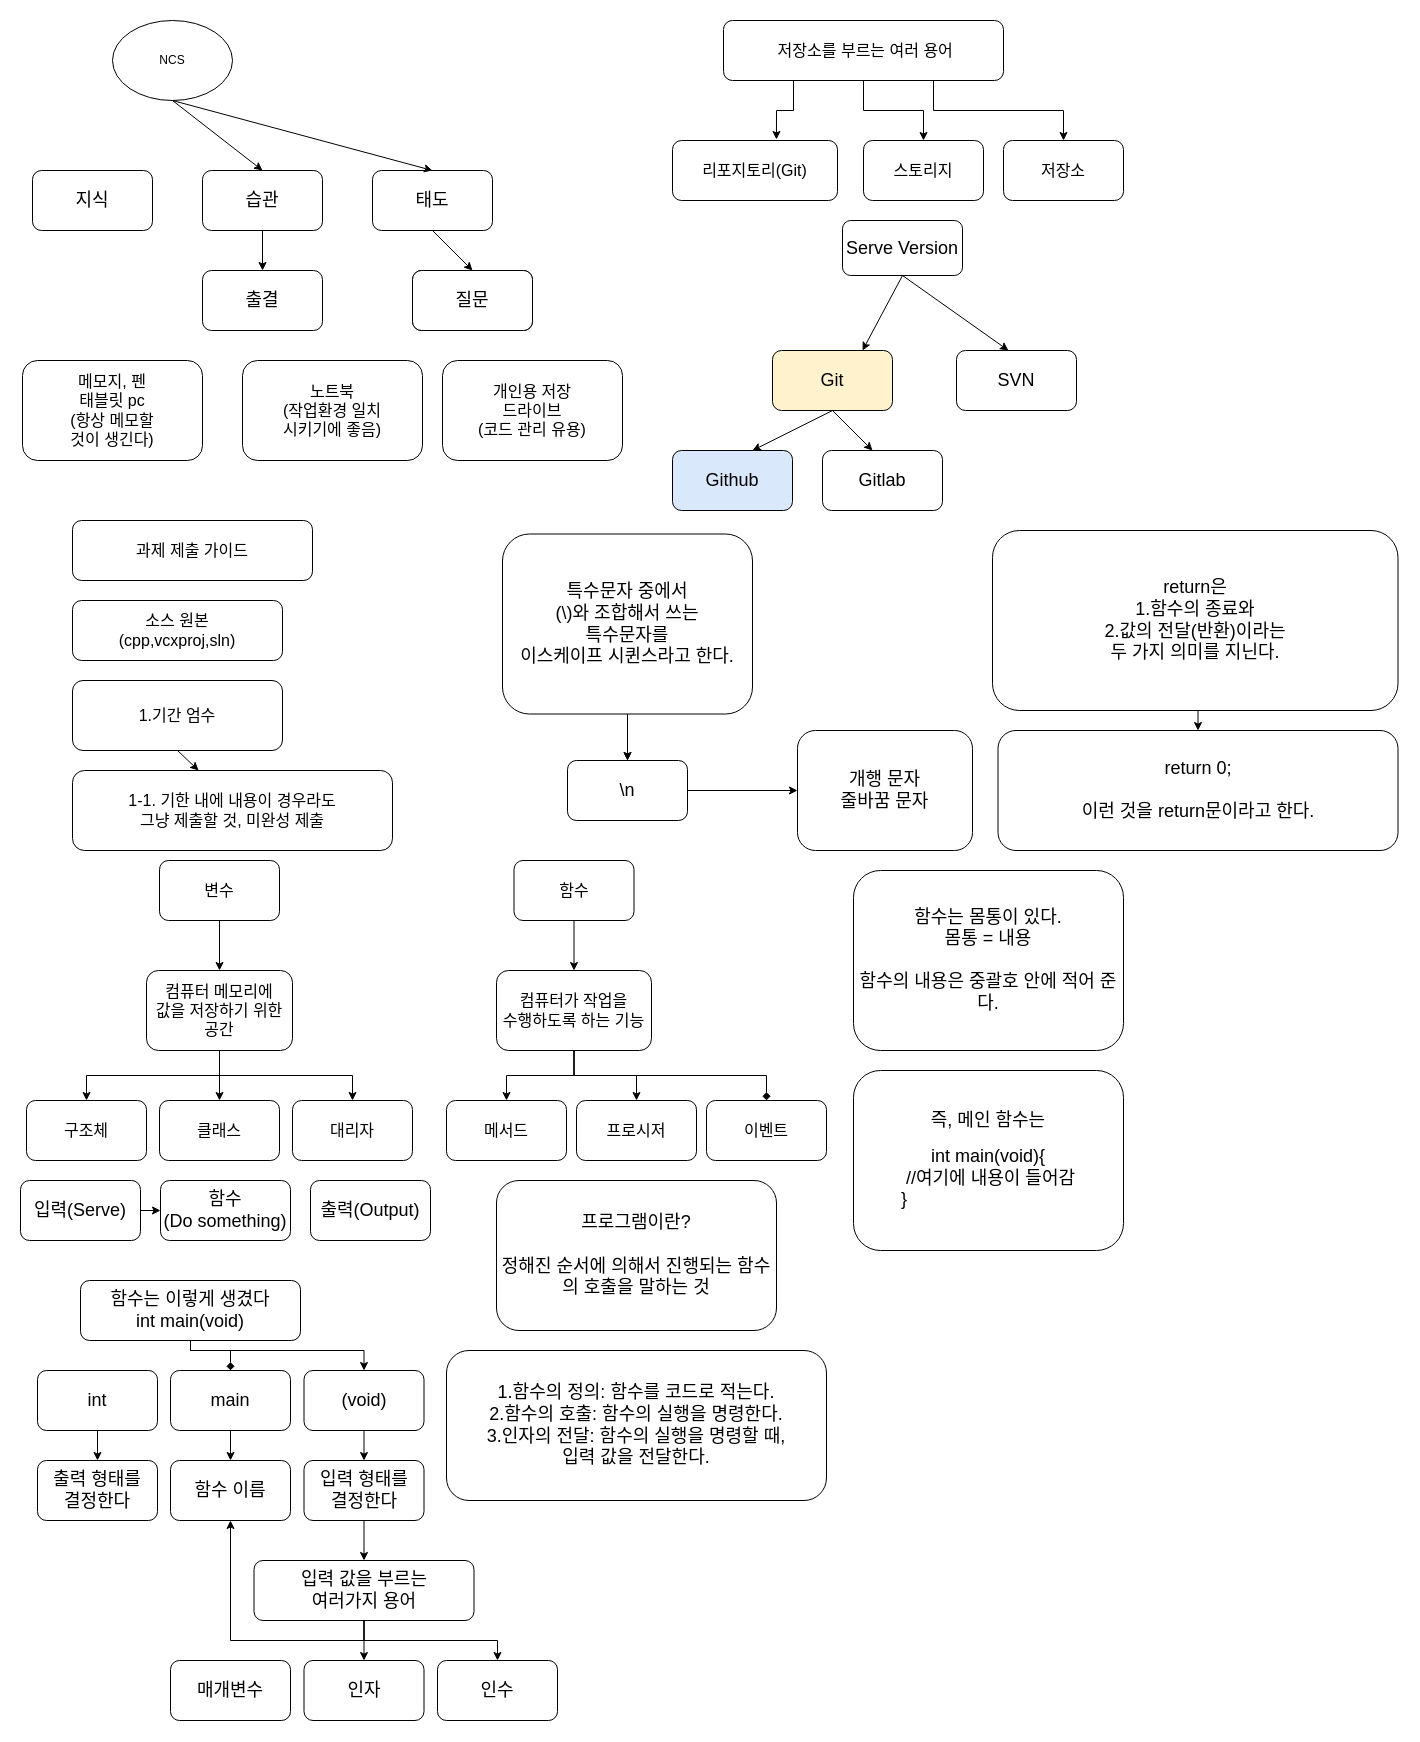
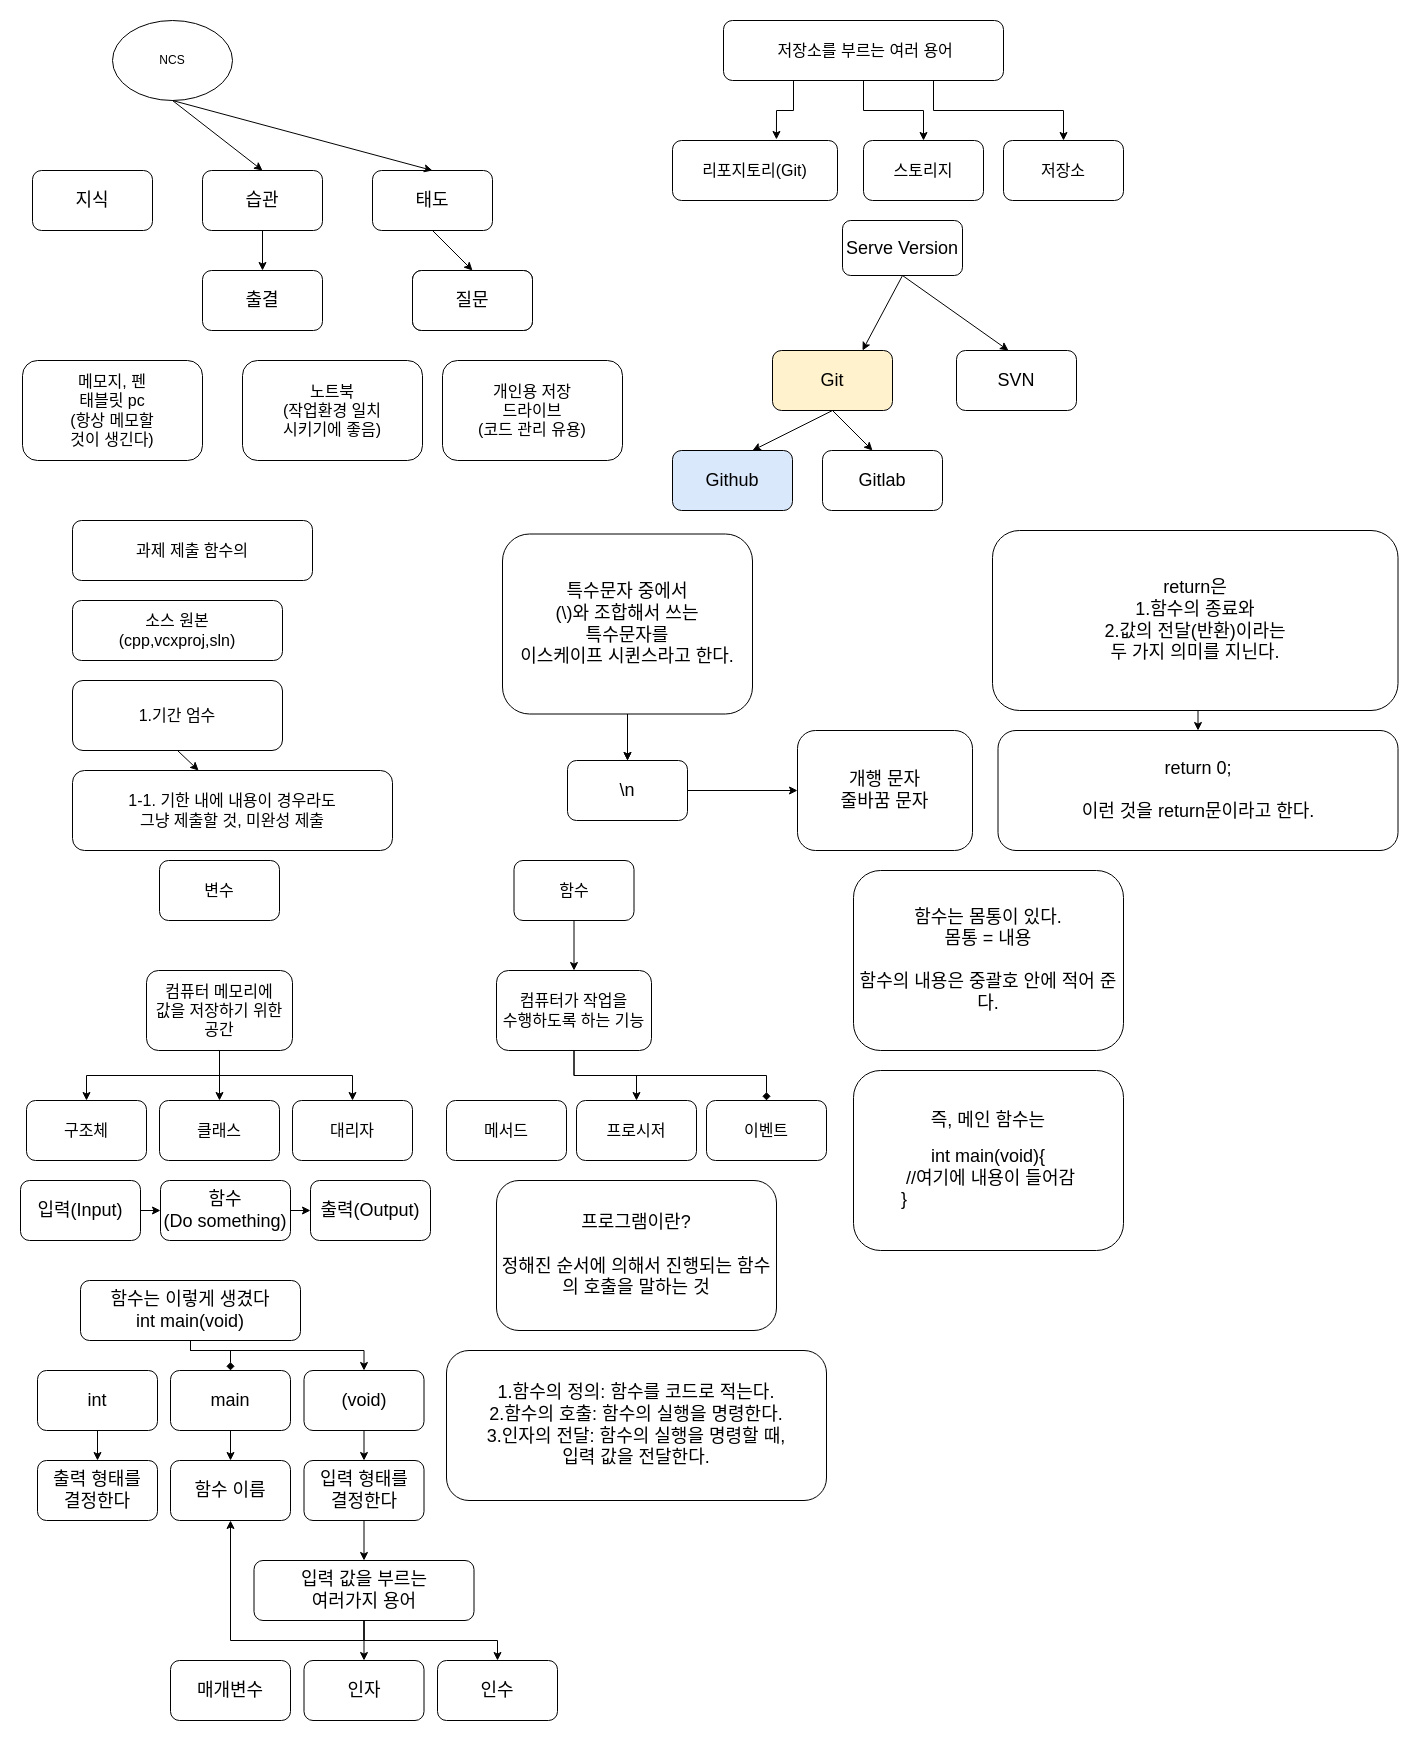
node "과제 제출 가이드": label "과제 제출 가이드" -> "과제 제출 함수의"
edge "변수" -> "컴퓨터 메모리에 값을 저장하기 위한 공간": removed
edge "컴퓨터가 작업을 수행하도록 하는 기능" -> "메서드": removed
node "입력(Serve)": label "입력(Serve)" -> "입력(Input)"
edge "함수 (Do something)" -> "출력(Output)": added
